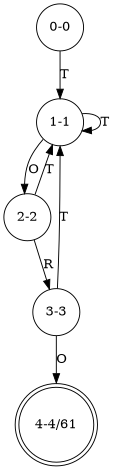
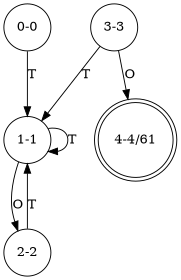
edge "2-2" -> "3-3": removed, label "R"
